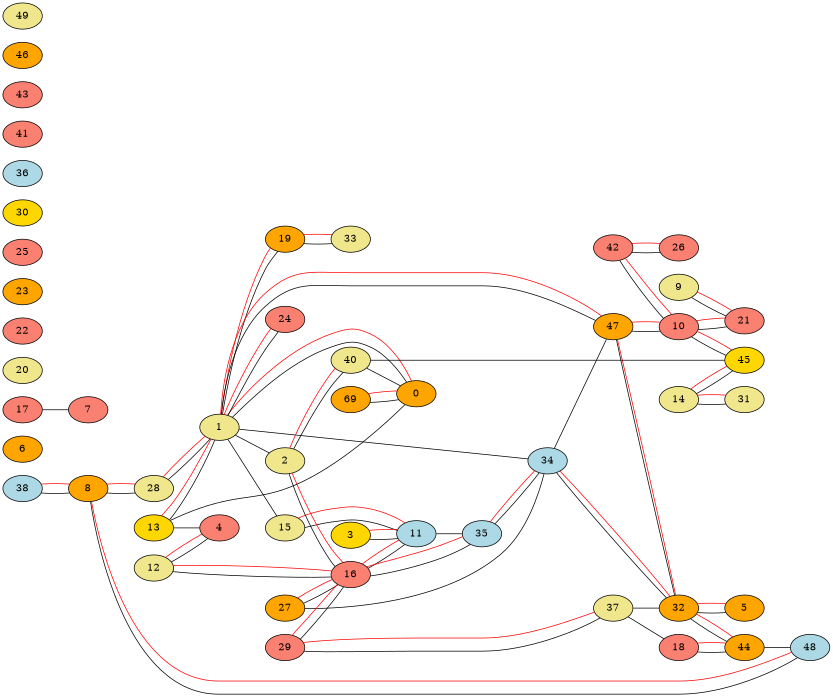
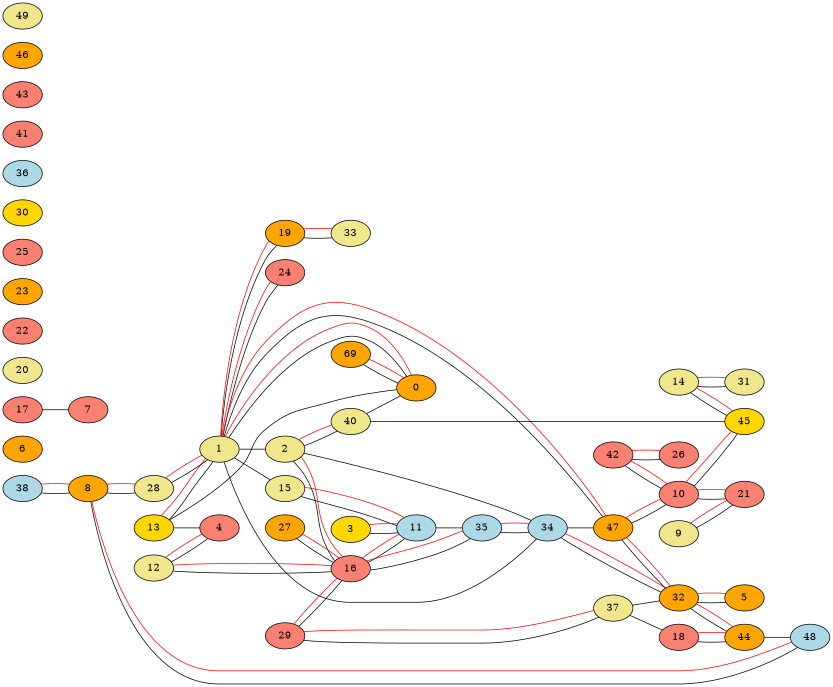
edge "34" -- "27": now "34" -- "2"
